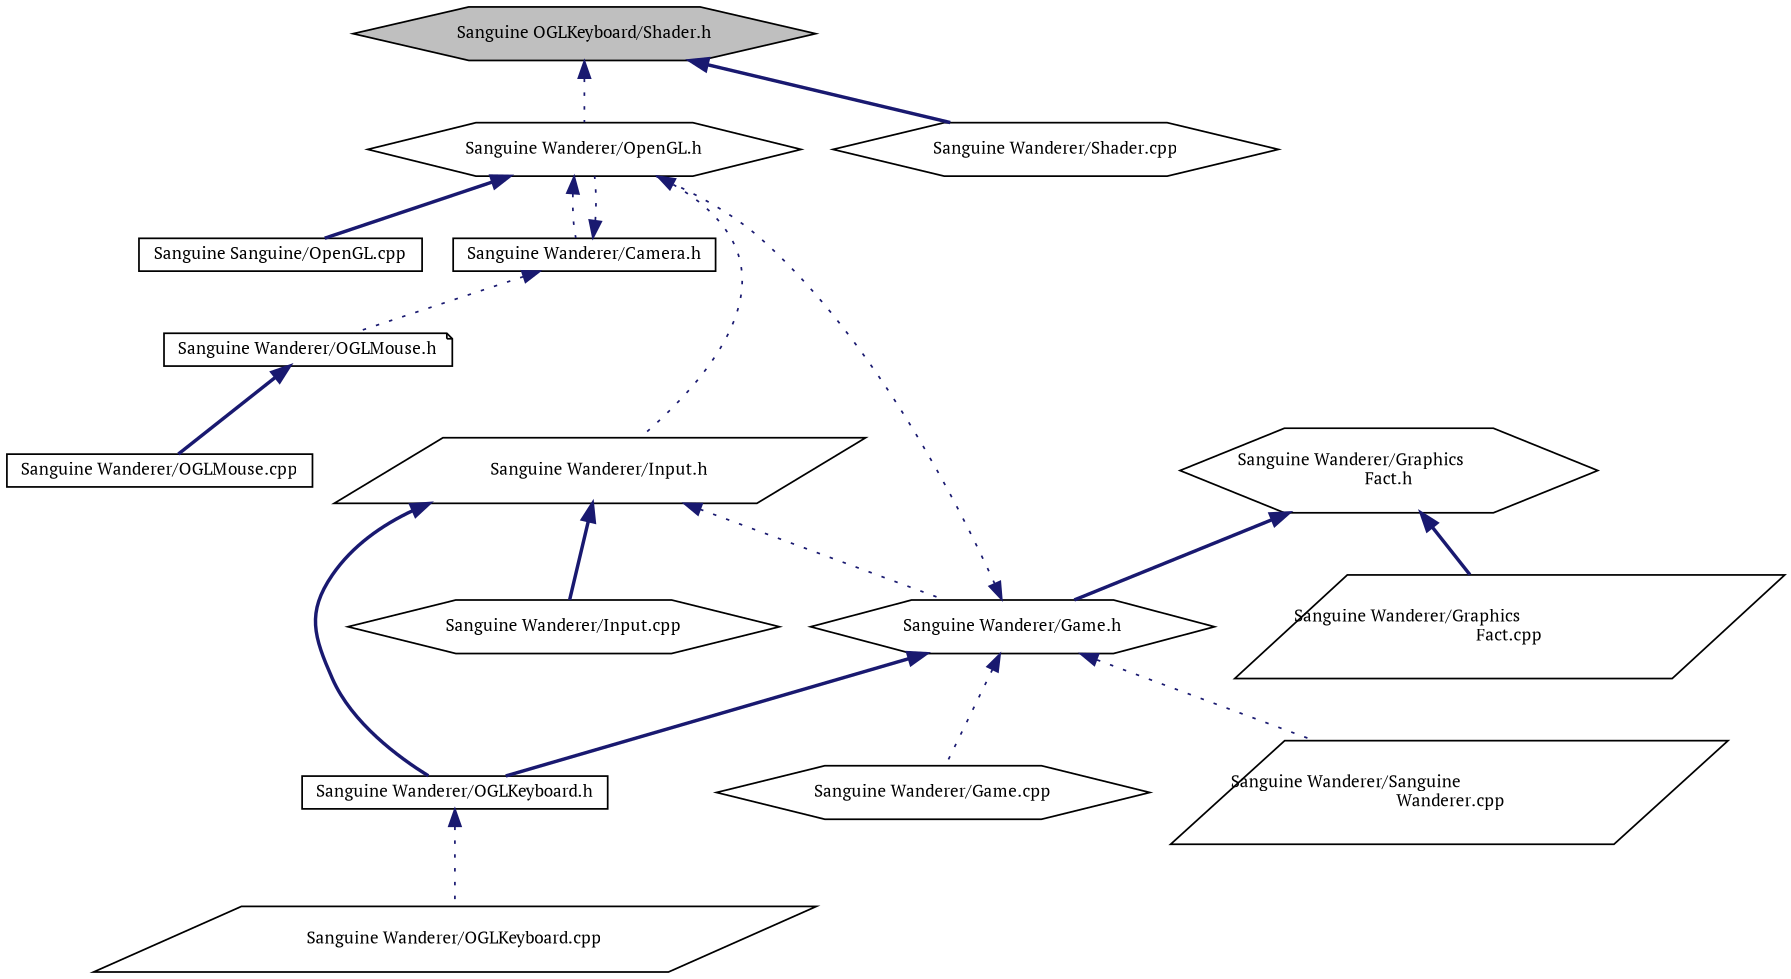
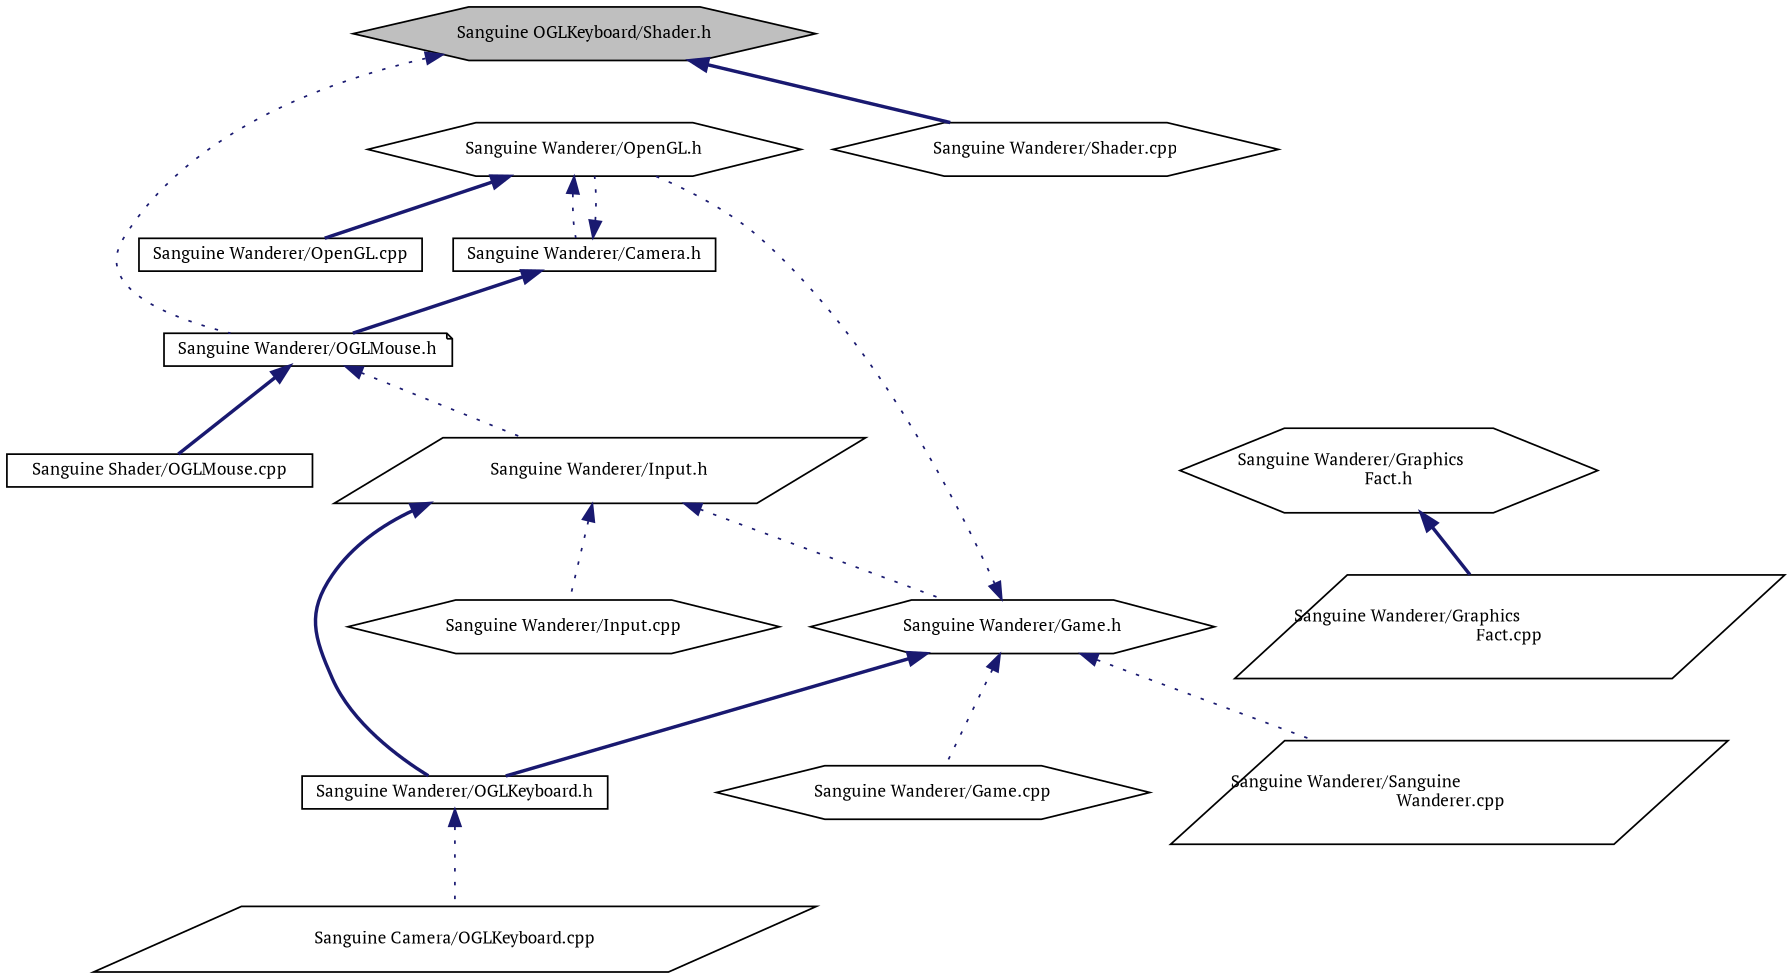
edge "Sanguine Wanderer/OpenGL.h" -> "Sanguine OGLKeyboard/Shader.h": now "Sanguine Wanderer/OGLMouse.h" -> "Sanguine OGLKeyboard/Shader.h"
node "Sanguine Sanguine/OpenGL.cpp": label "Sanguine Sanguine/OpenGL.cpp" -> "Sanguine Wanderer/OpenGL.cpp"
edge "Sanguine Wanderer/OGLMouse.h" -> "Sanguine Wanderer/Camera.h": style dotted -> bold
edge "Sanguine Wanderer/Input.h" -> "Sanguine Wanderer/OpenGL.h": now "Sanguine Wanderer/Input.h" -> "Sanguine Wanderer/OGLMouse.h"
node "Sanguine Wanderer/OGLMouse.cpp": label "Sanguine Wanderer/OGLMouse.cpp" -> "Sanguine Shader/OGLMouse.cpp"
edge "Sanguine Wanderer/Game.h" -> "Sanguine Wanderer/Graphics Fact.h": removed
edge "Sanguine Wanderer/Input.cpp" -> "Sanguine Wanderer/Input.h": style bold -> dotted
node "Sanguine Wanderer/OGLKeyboard.cpp": label "Sanguine Wanderer/OGLKeyboard.cpp" -> "Sanguine Camera/OGLKeyboard.cpp"
